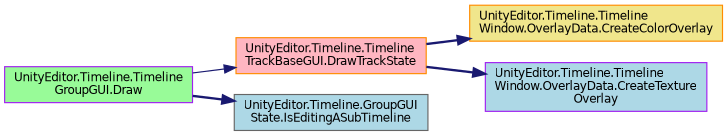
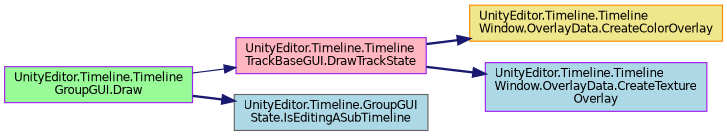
node "UnityEditor.Timeline.Timeline TrackBaseGUI.DrawTrackState": color darkorange -> purple
